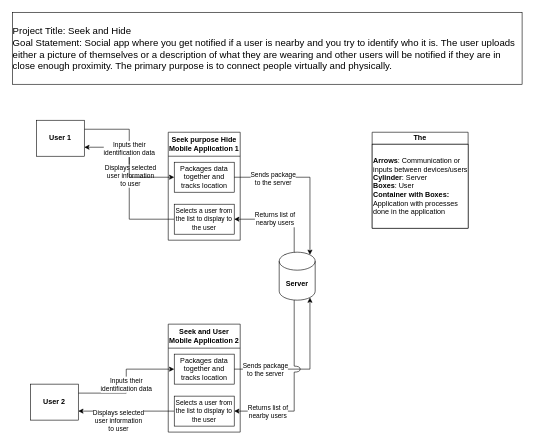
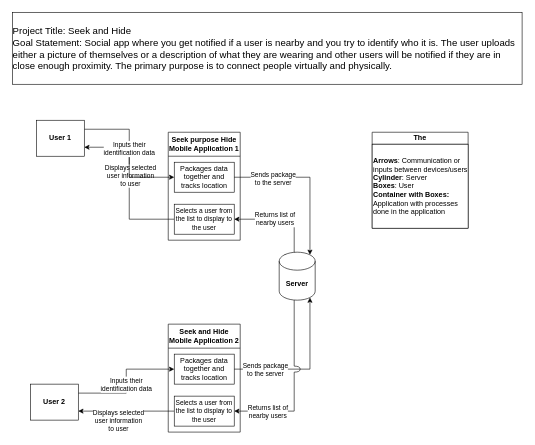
node "Seek and User Mobile Application 2": label "Seek and User Mobile Application 2" -> "Seek and Hide Mobile Application 2"
